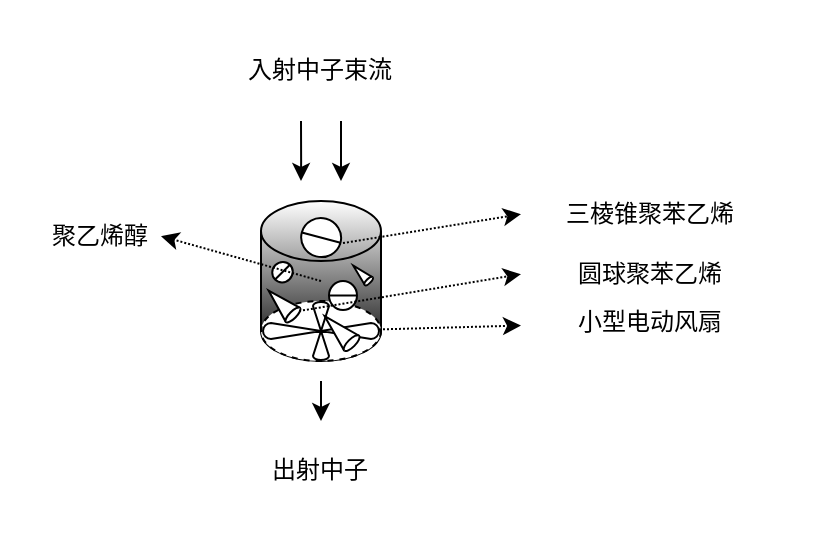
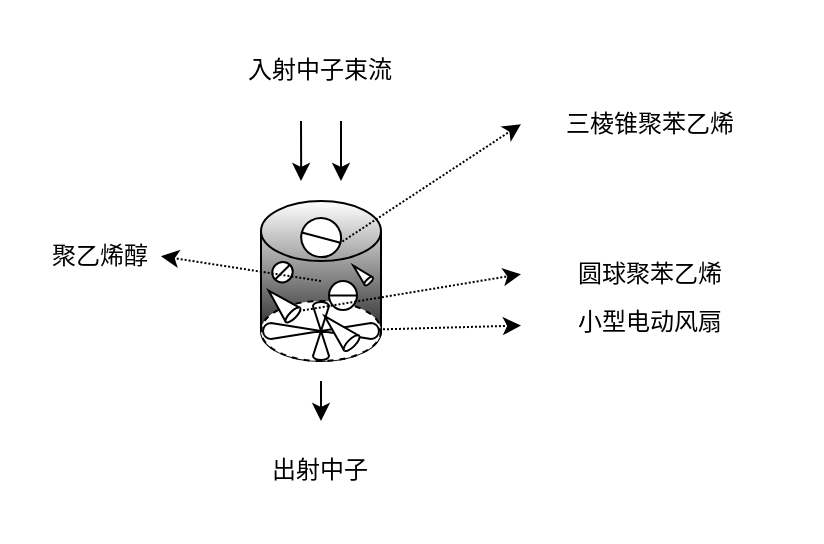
node "三棱锥聚苯乙烯": moved (651, 214) -> (651, 124)
node "聚乙烯醇": moved (101, 236) -> (101, 256)
